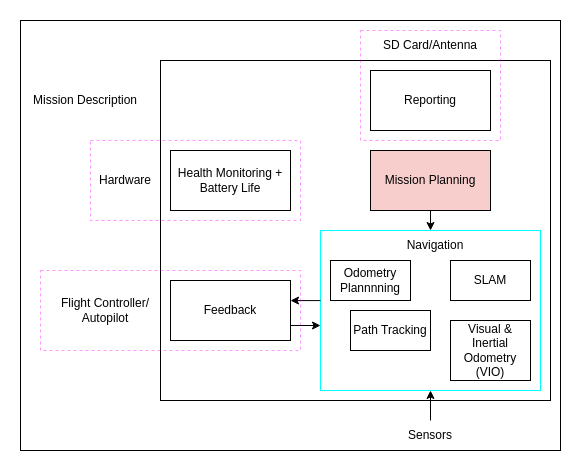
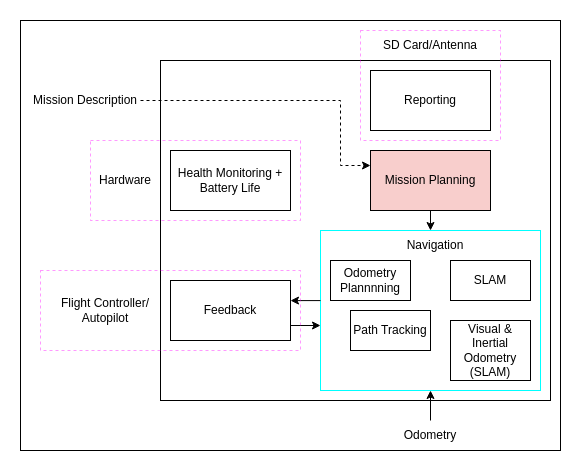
edge "Mission Description" -> "Mission Planning": added
node "Visual & Inertial Odometry (VIO)": label "Visual & Inertial Odometry (VIO)" -> "Visual & Inertial Odometry (SLAM)"
node "Sensors": label "Sensors" -> "Odometry"
